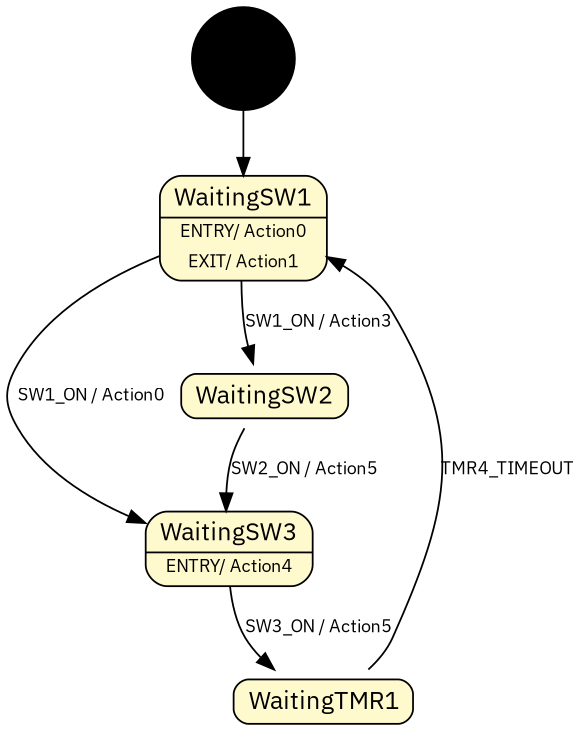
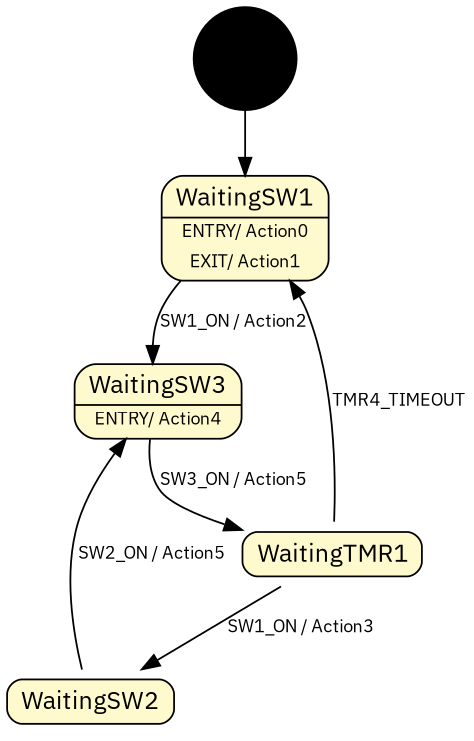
edge "WaitingSW1" -> "WaitingSW2": now "WaitingTMR1" -> "WaitingSW2"
edge "WaitingSW1" -> "WaitingSW3": label "SW1_ON / Action0" -> "SW1_ON / Action2"
